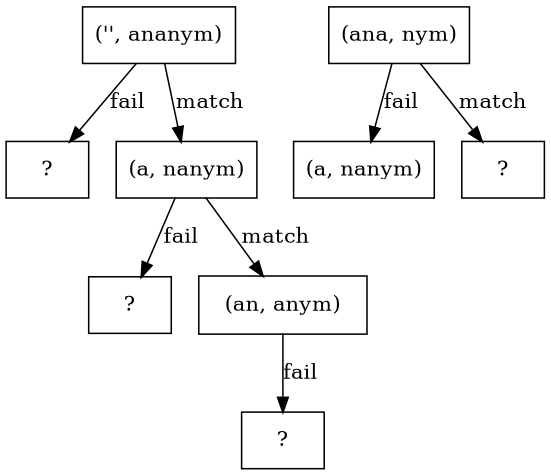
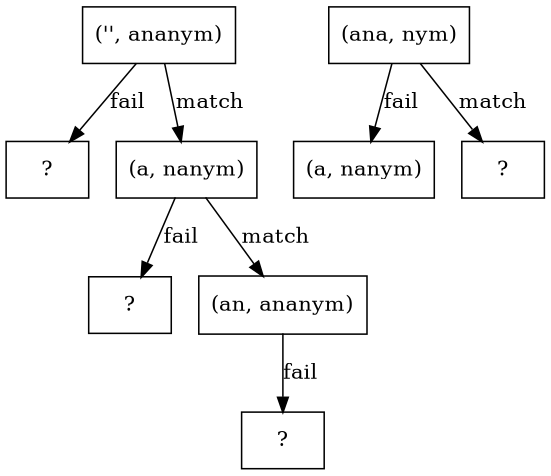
node "(an, anym)": label "(an, anym)" -> "(an, ananym)"
